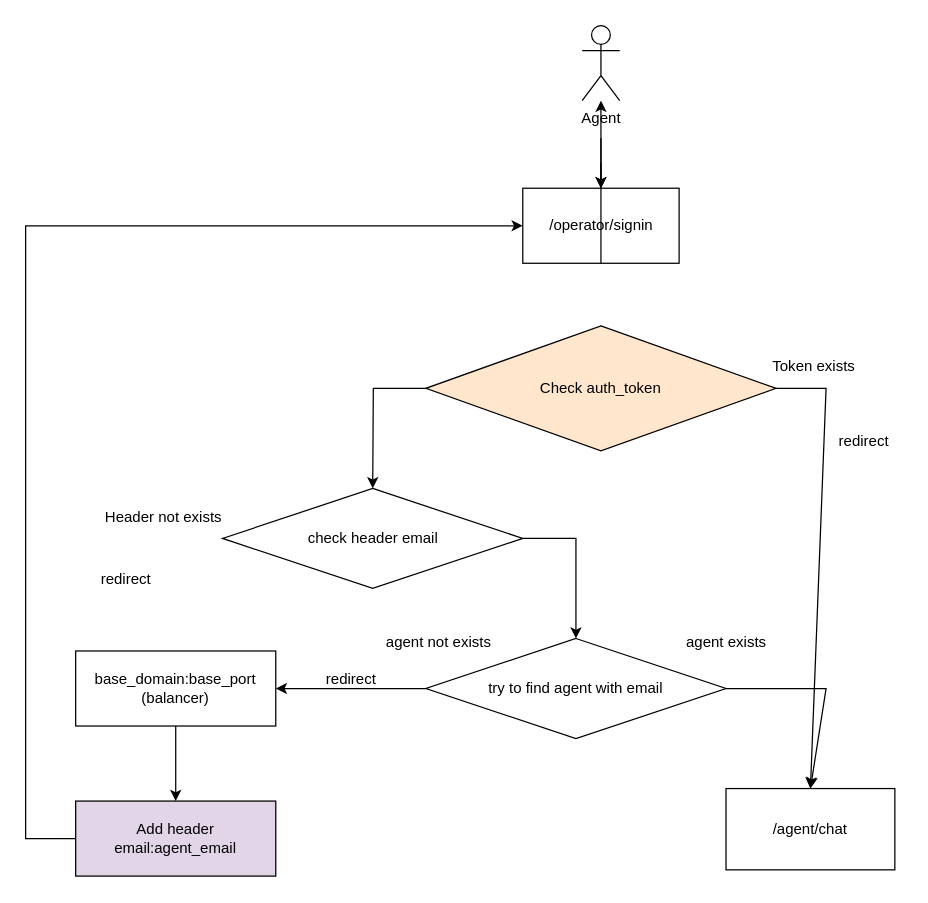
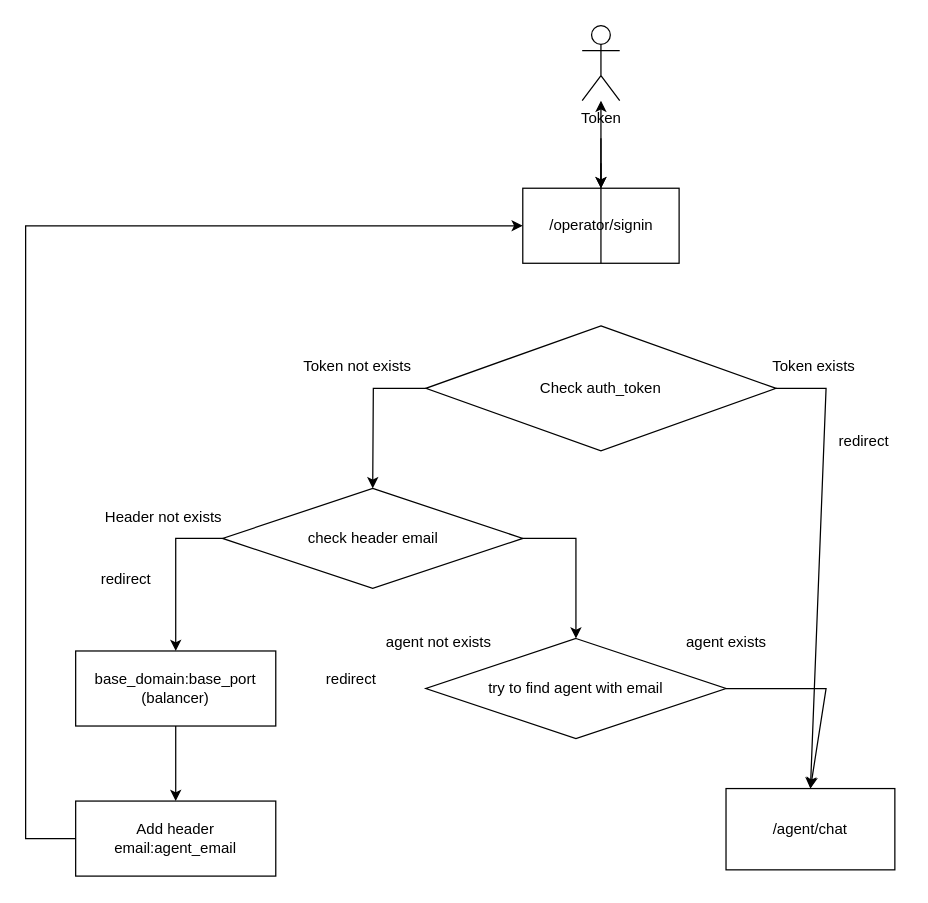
node "Agent": label "Agent" -> "Token"
node "Token not exists": added
node "Check auth_token": fillcolor #ffe6cc -> #ffffff
edge "check header email" -> "base_domain:base_port (balancer)": added
edge "try to find agent with email" -> "base_domain:base_port (balancer)": removed
node "Add header email:agent_email": fillcolor #e1d5e7 -> #ffffff
